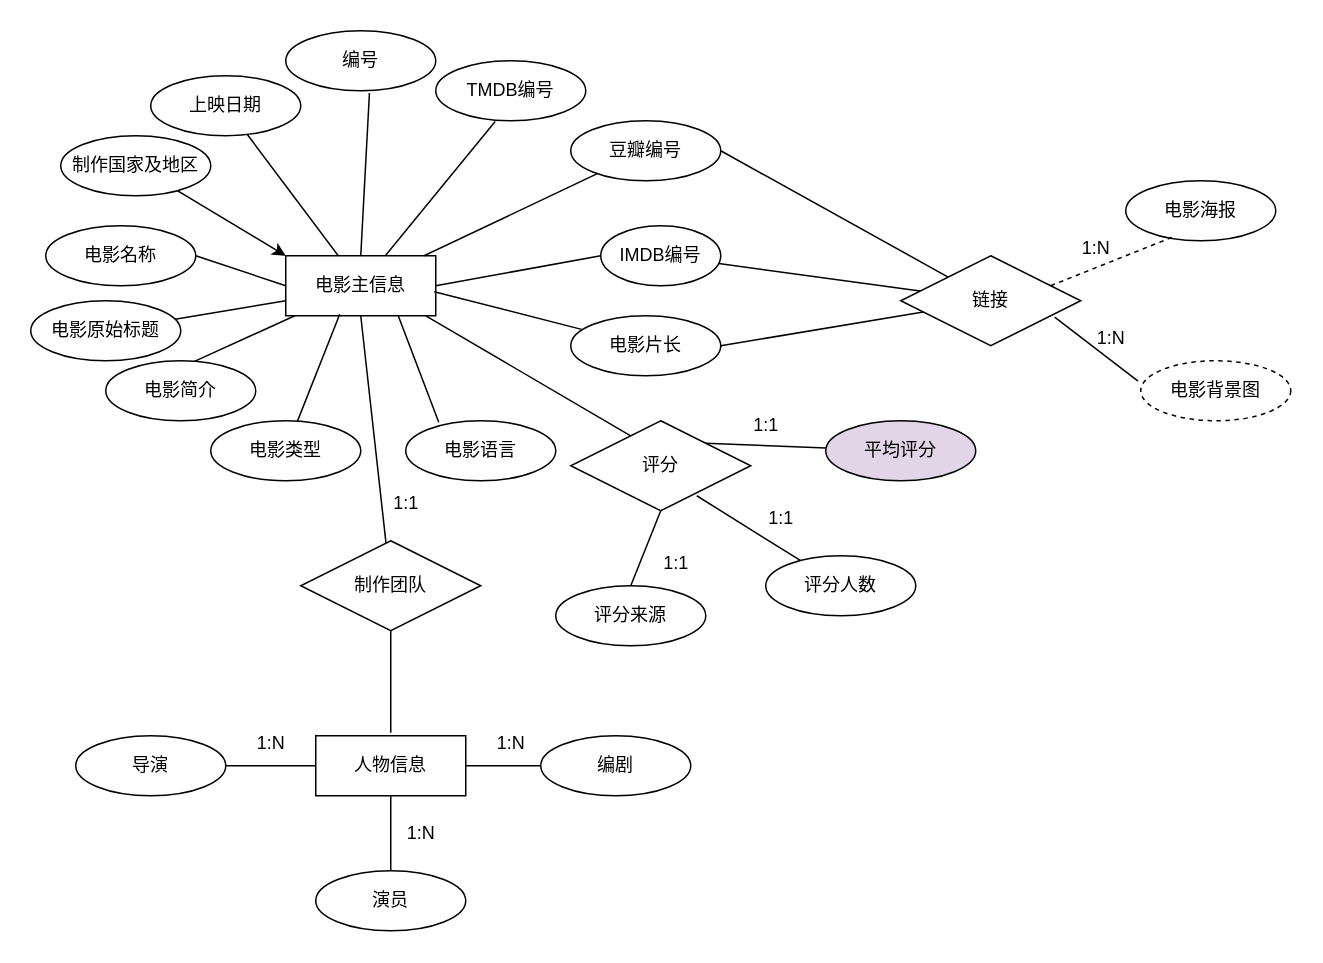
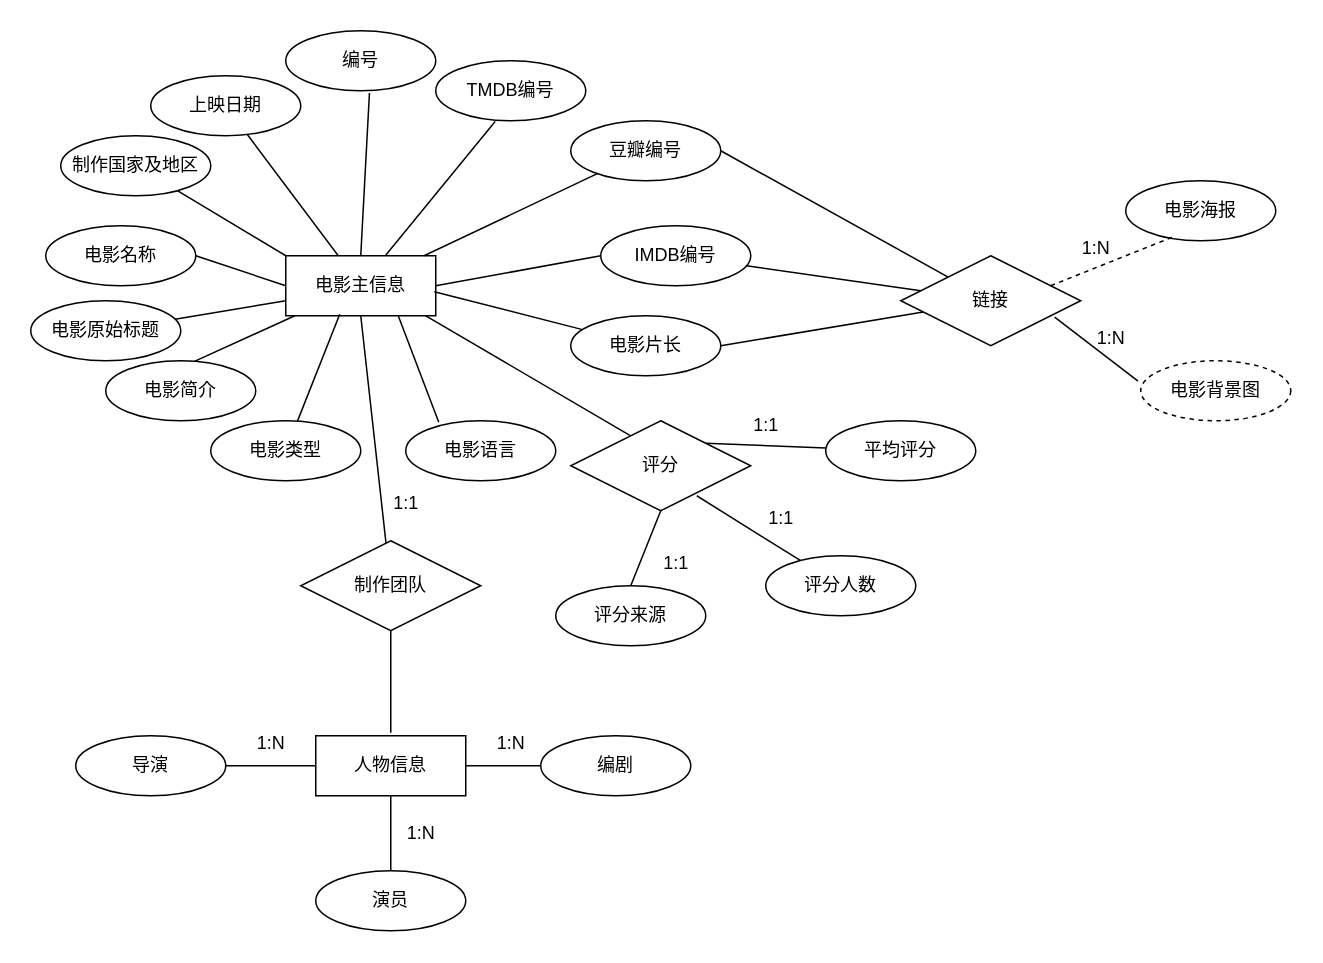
edge "制作国家及地区" -> "电影主信息": arrowhead classic -> none
node "IMDB编号": size 120x60 -> 150x60
node "平均评分": fillcolor #e1d5e7 -> #ffffff
